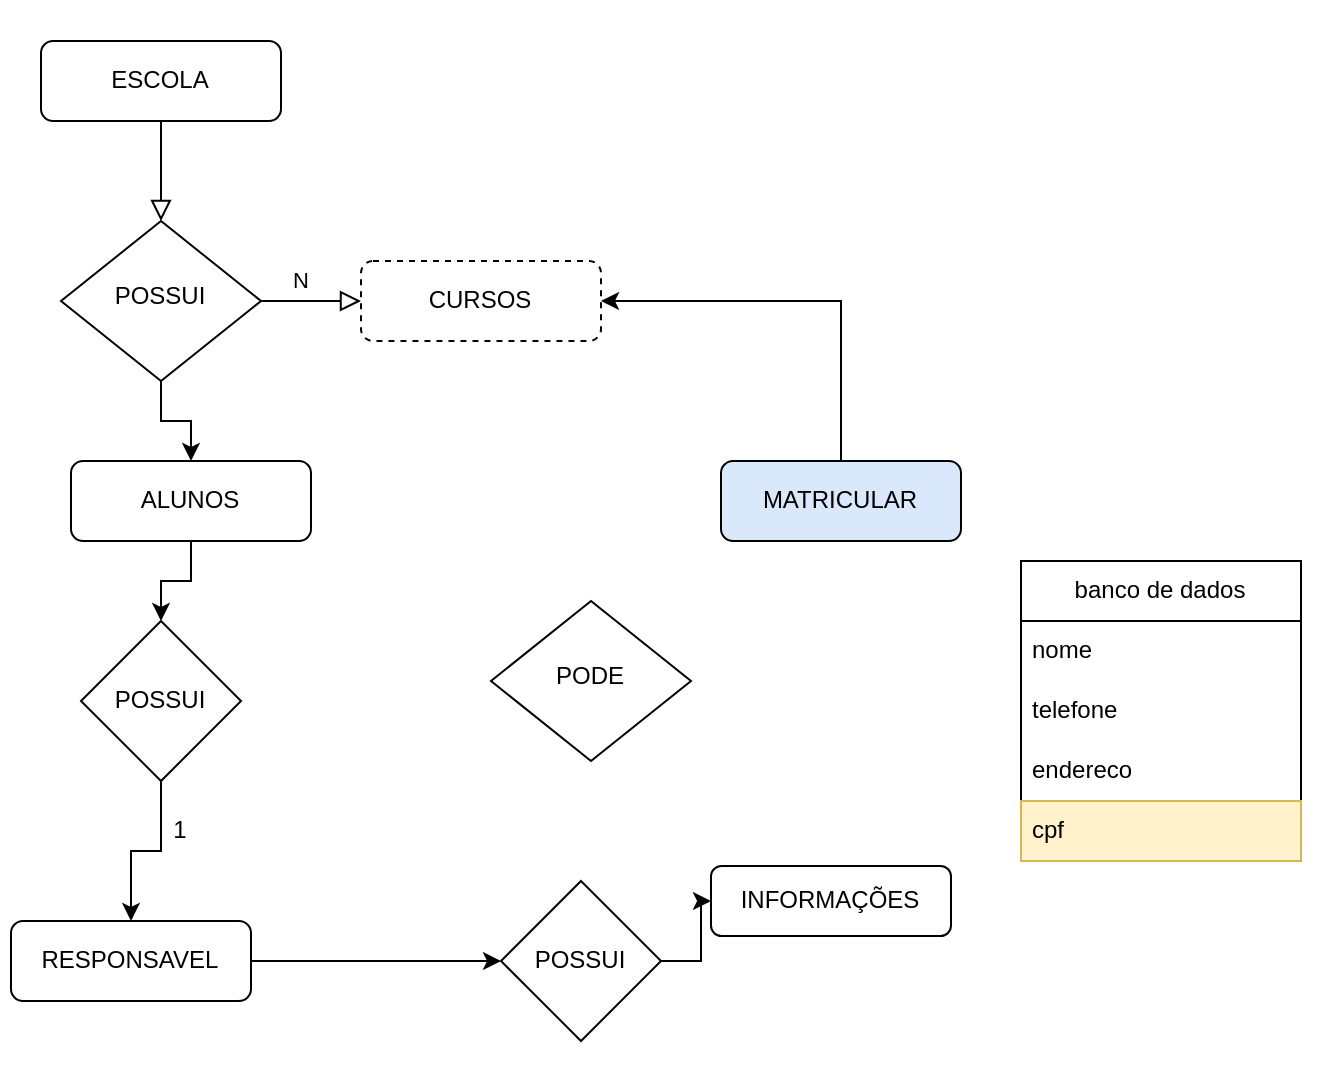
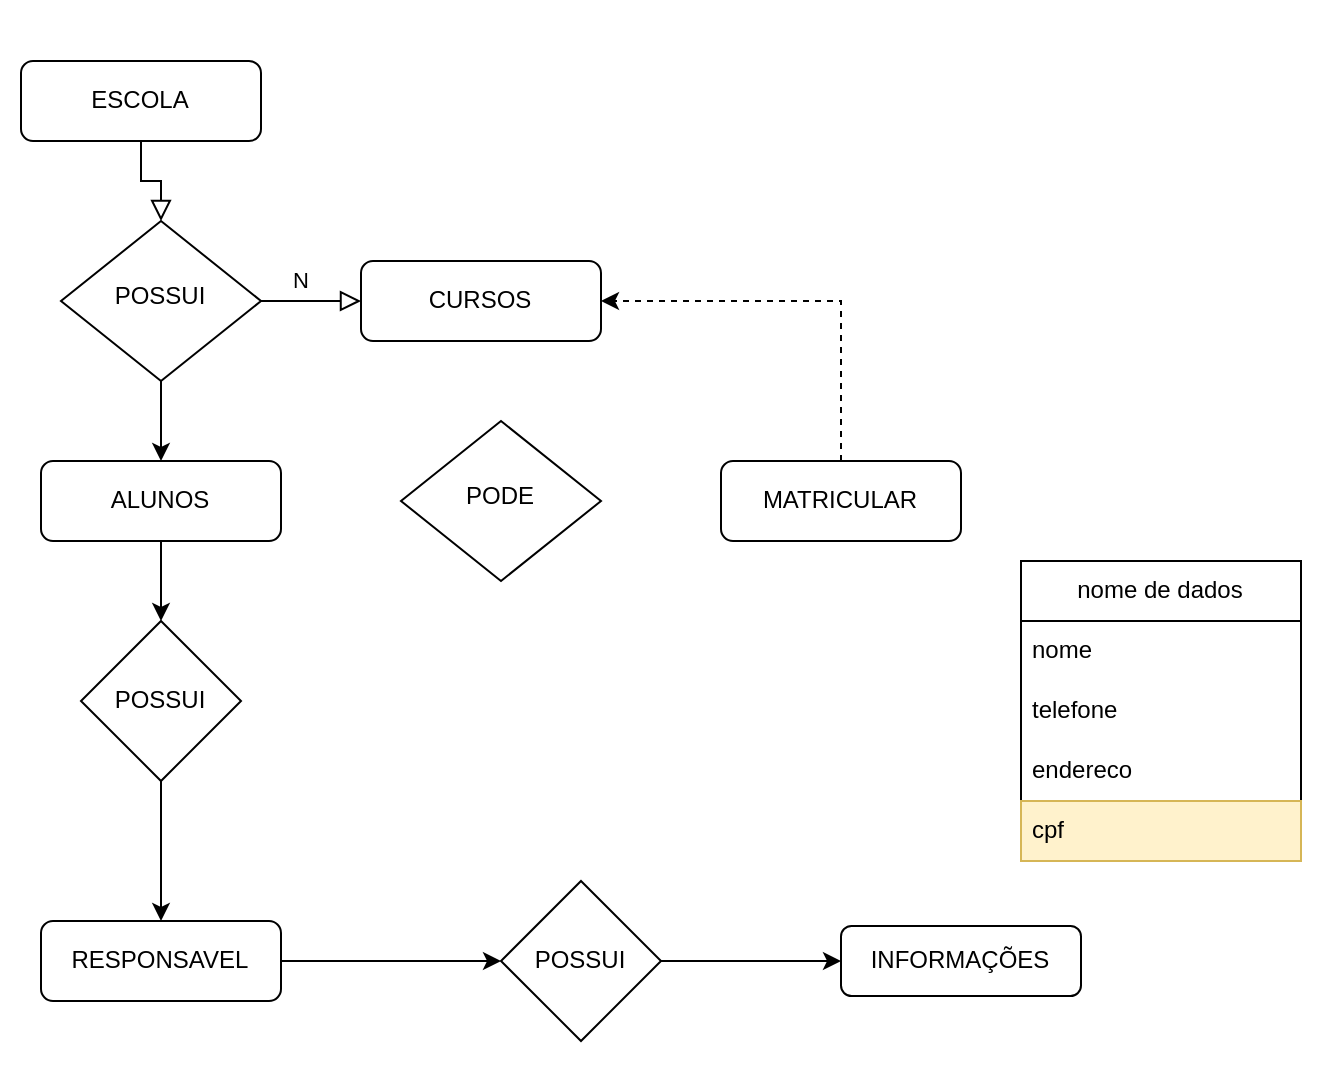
node "ESCOLA": moved (161, 81) -> (141, 101)
node "CURSOS": style dashed -> solid
edge "MATRICULAR" -> "CURSOS": style solid -> dashed
node "ALUNOS": moved (191, 501) -> (161, 501)
node "MATRICULAR": fillcolor #dae8fc -> #ffffff
node "banco de dados": label "banco de dados" -> "nome de dados"
node "PODE": moved (591, 681) -> (501, 501)
node "1": removed
node "INFORMAÇÕES": moved (831, 901) -> (961, 961)
node "RESPONSAVEL": moved (131, 961) -> (161, 961)
